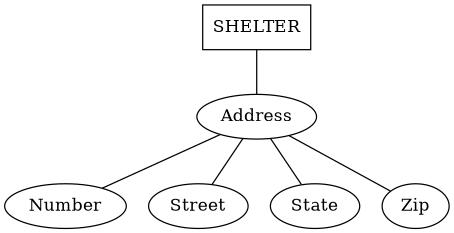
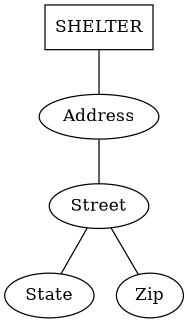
edge "Address" -- "State": now "Street" -- "State"
edge "Address" -- "Zip": now "Street" -- "Zip"
node "Number": removed
